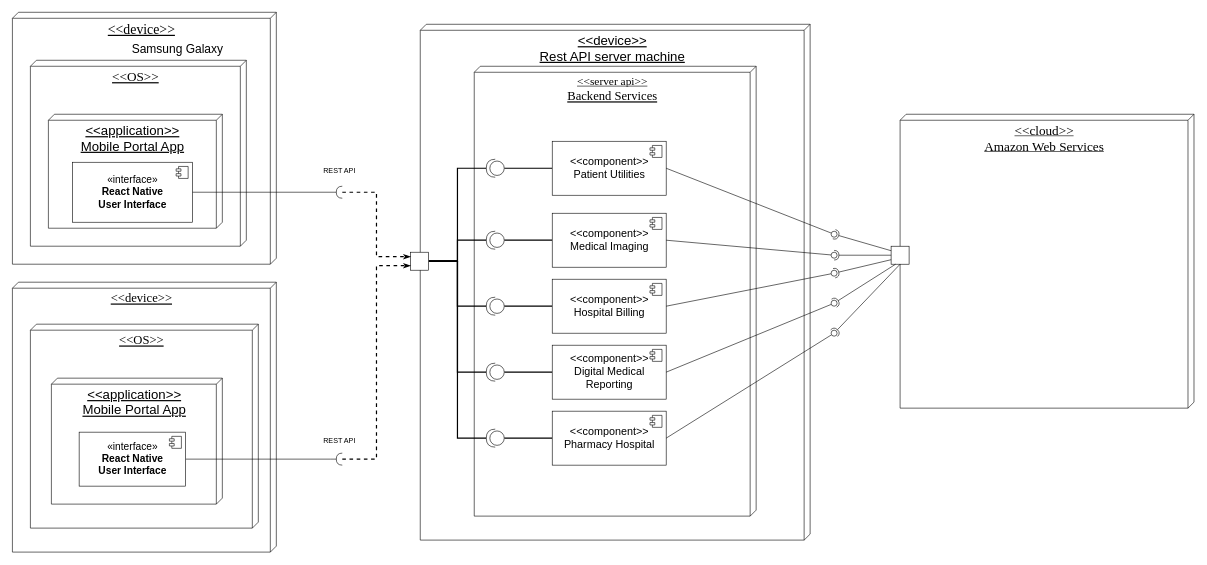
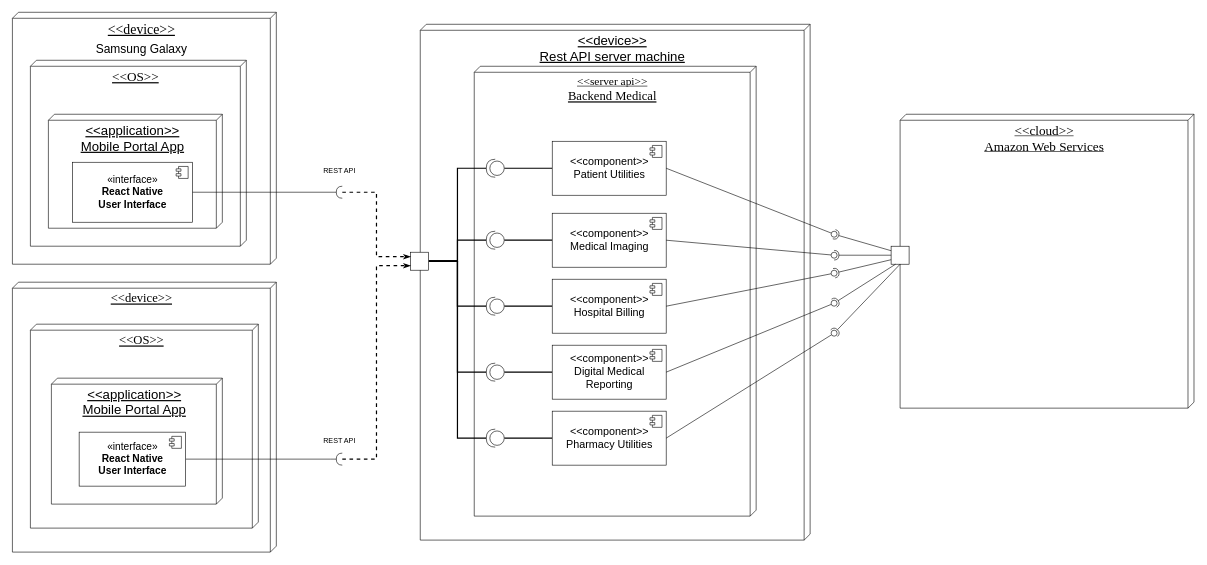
node "Samsung Galaxy": moved (177, 48) -> (141, 48)
node "<<server api>> Backend Services": label "<<server api>> Backend Services" -> "<<server api>> Backend Medical"
node "<<component>> Pharmacy Hospital": label "<<component>> Pharmacy Hospital" -> "<<component>> Pharmacy Utilities"
